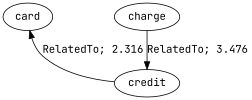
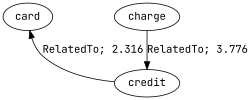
edge "charge" -> "credit": label "RelatedTo; 3.476" -> "RelatedTo; 3.776"
